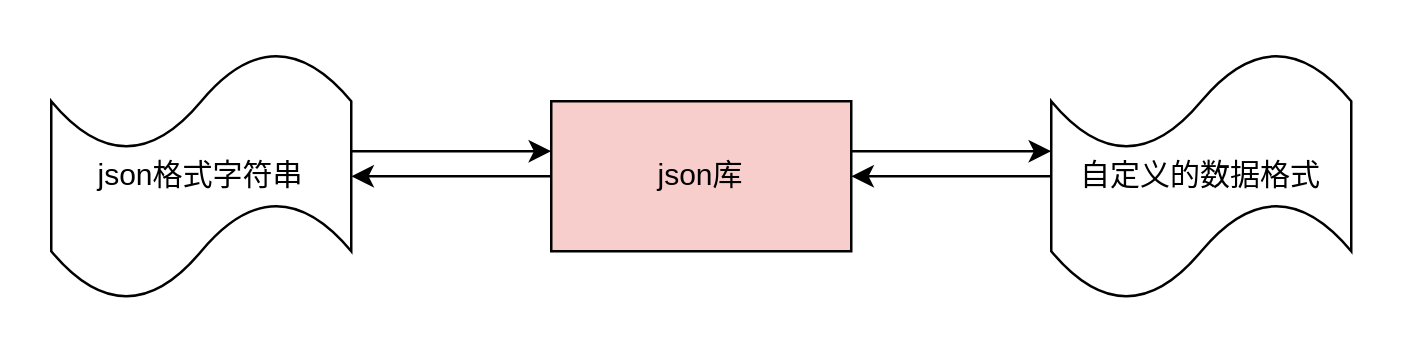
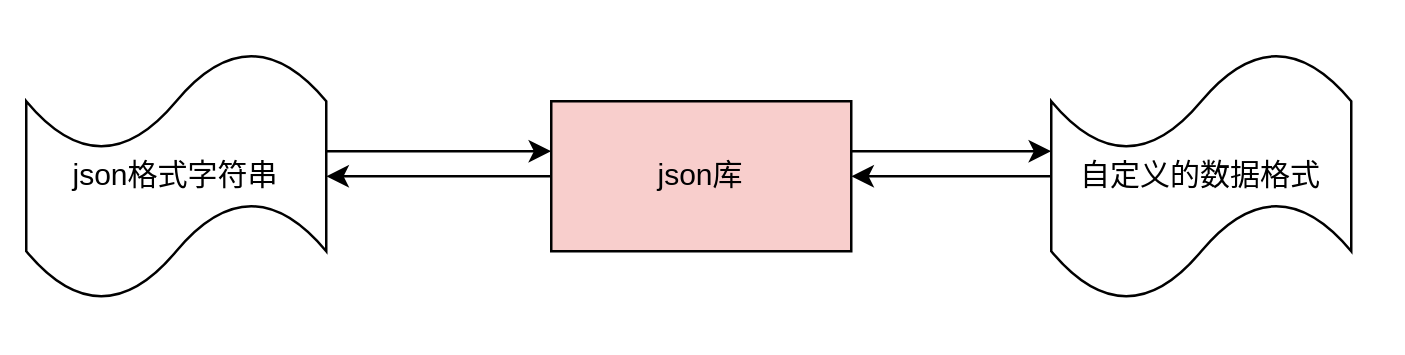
node "json格式字符串": moved (201, 176) -> (176, 176)
